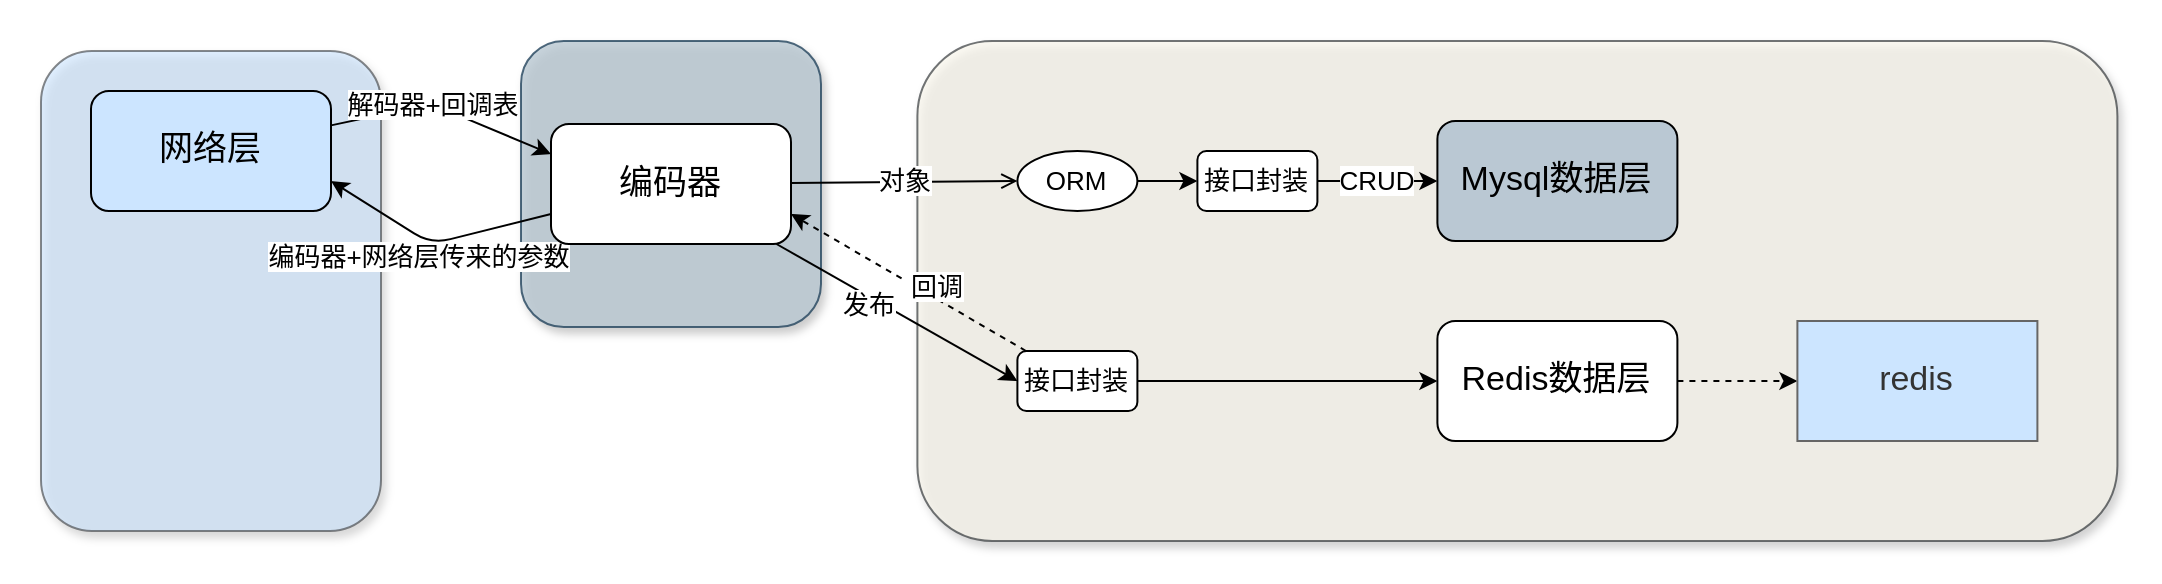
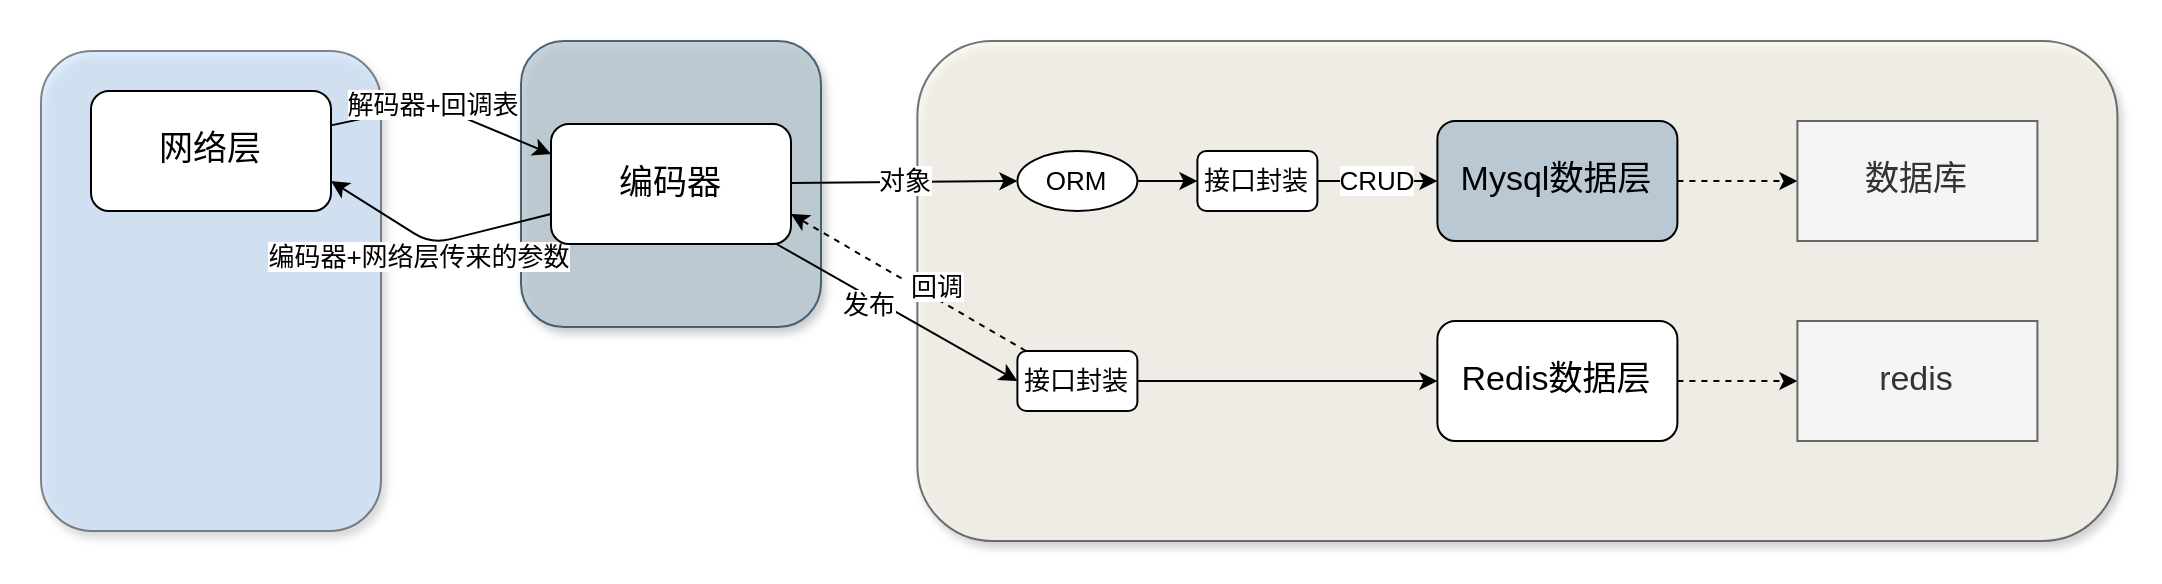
node "网络层": fillcolor #cce5ff -> #ffffff
edge "编码器" -> "ORM": arrowhead open -> classic
edge "Mysql数据层" -> "数据库": added
node "数据库": added
node "redis": fillcolor #cce5ff -> #f5f5f5
